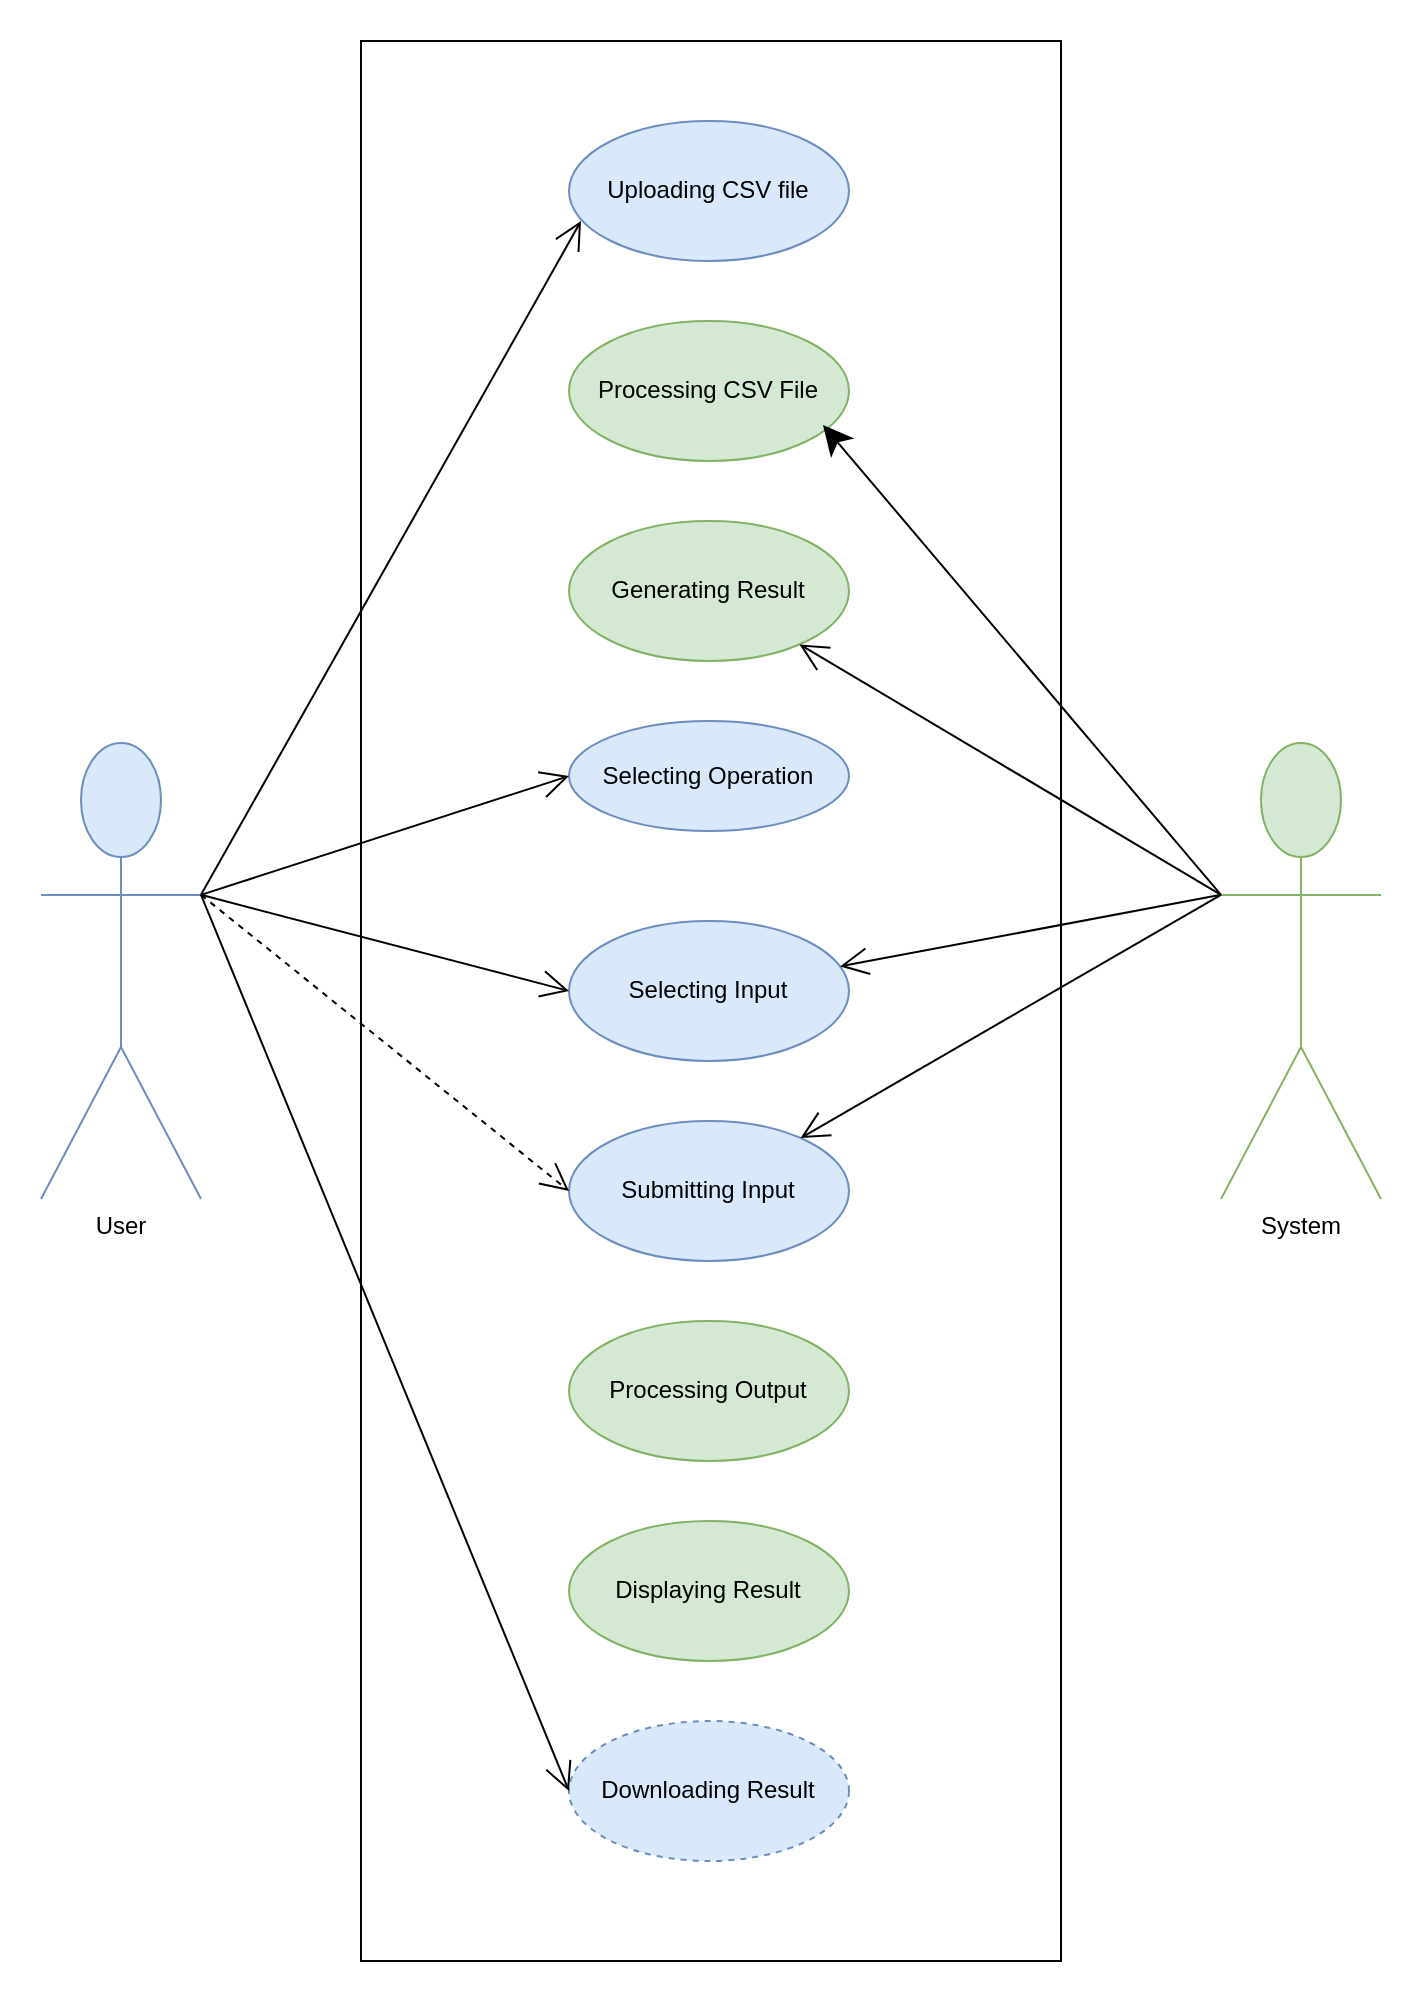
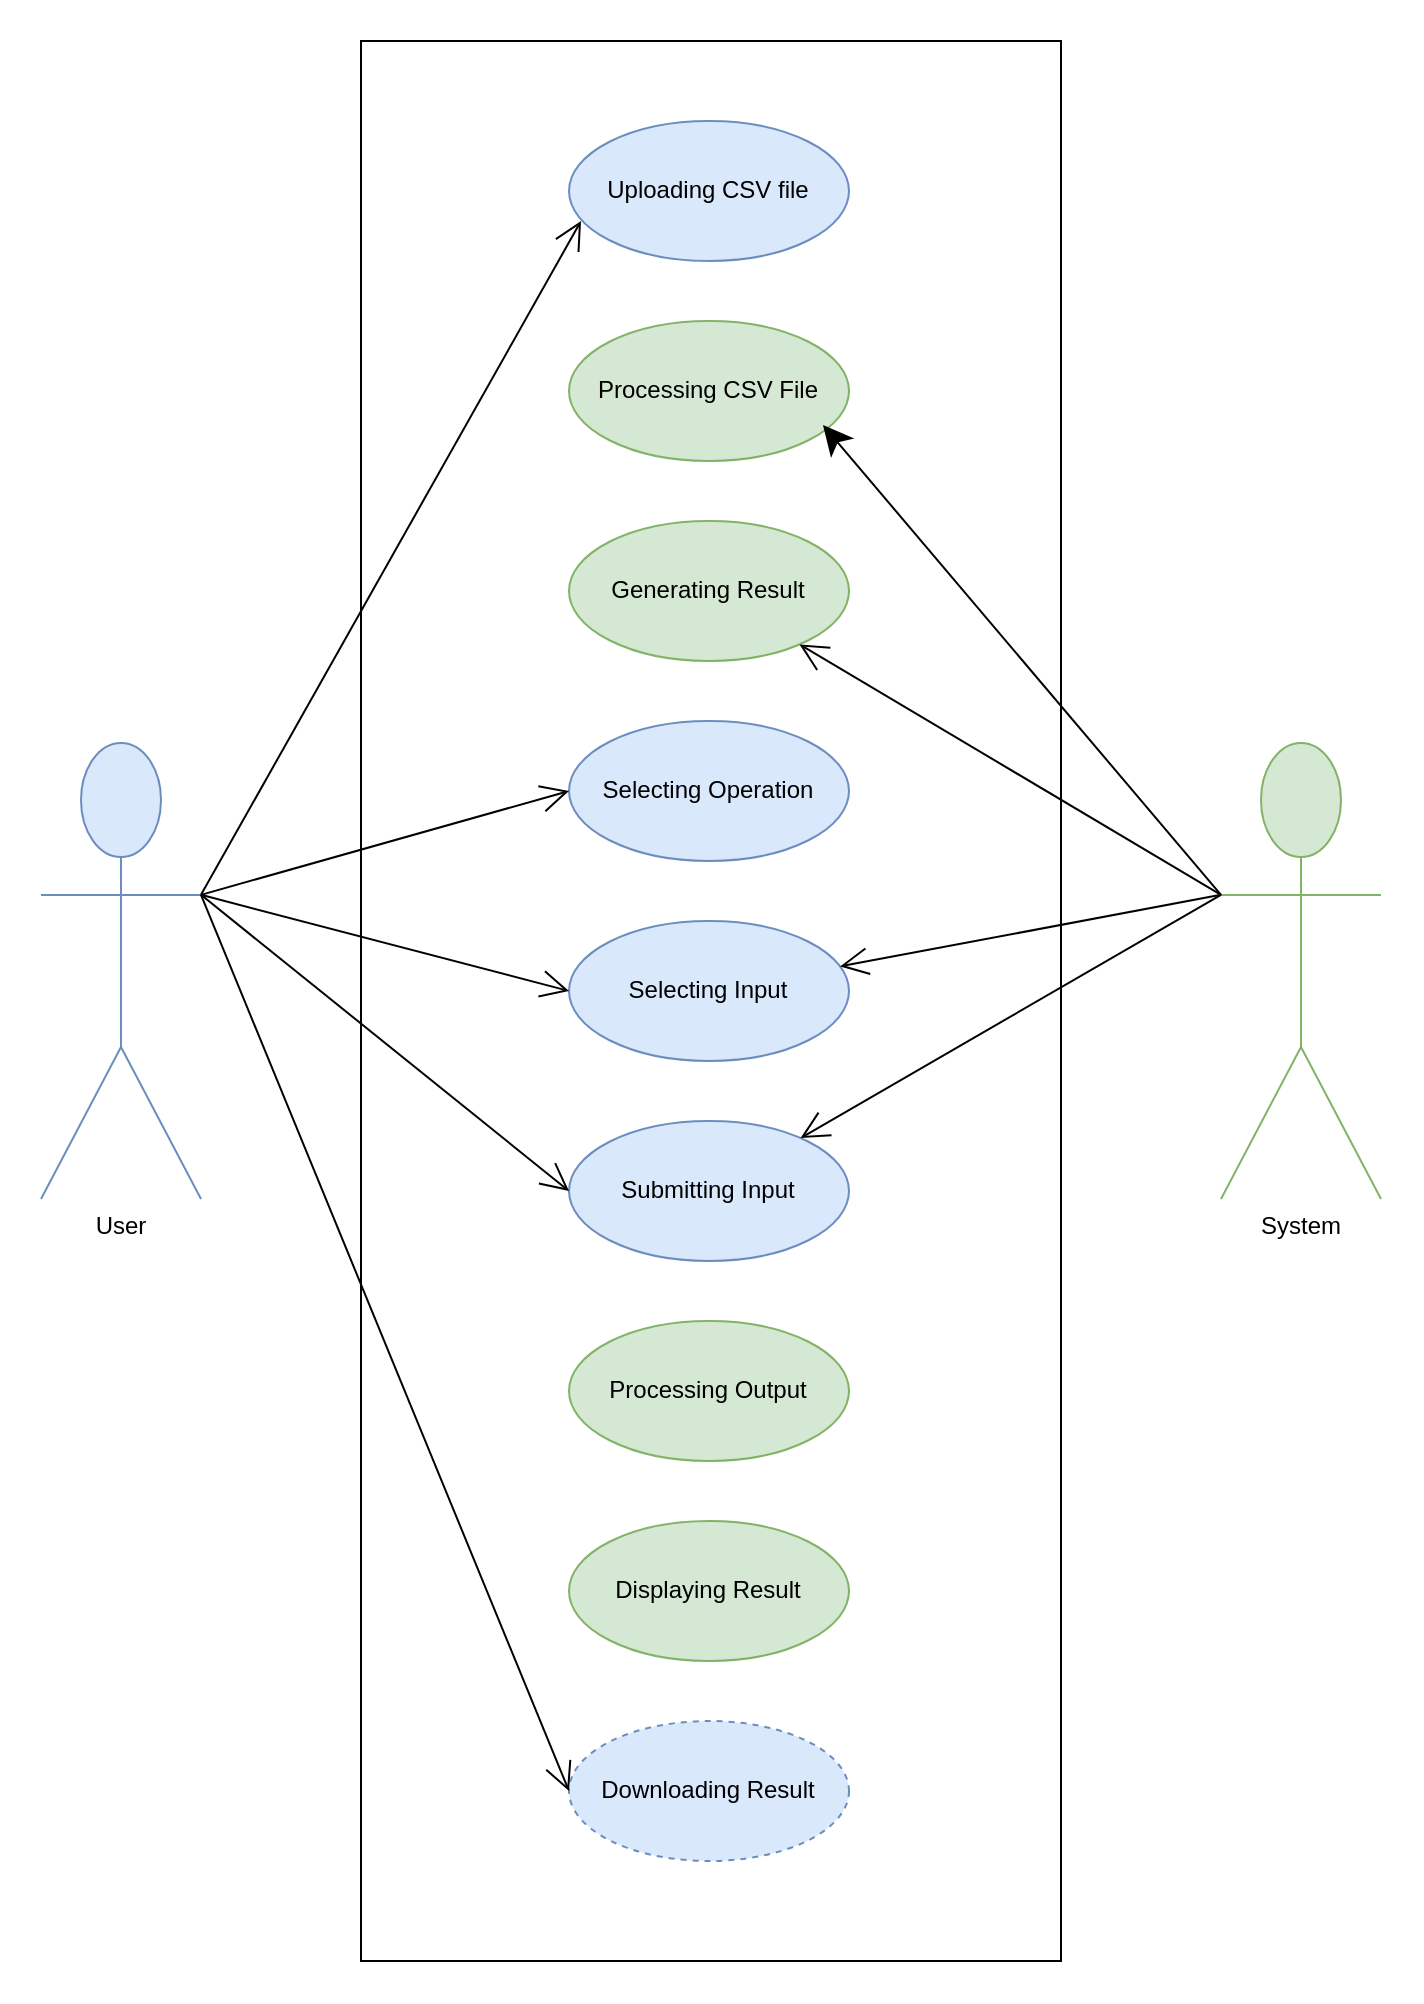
node "Selecting Operation": size 280x110 -> 280x140
edge "User" -> "Submitting Input": style dashed -> solid
